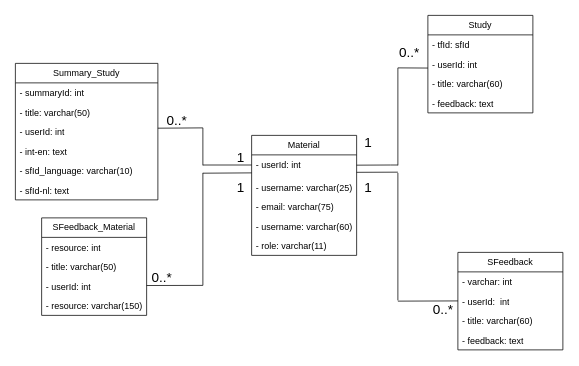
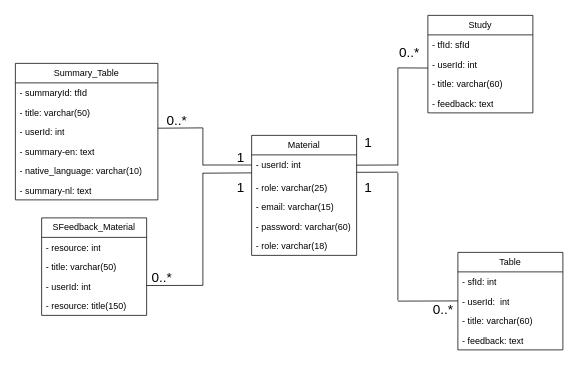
node "Summary_Study": label "Summary_Study" -> "Summary_Table"
node "- summaryId: int": label "- summaryId: int" -> "- summaryId: tfId"
node "- int-en: text": label "- int-en: text" -> "- summary-en: text"
node "- sfId_language: varchar(10)": label "- sfId_language: varchar(10)" -> "- native_language: varchar(10)"
node "- sfId-nl: text": label "- sfId-nl: text" -> "- summary-nl: text"
node "- username: varchar(25)": label "- username: varchar(25)" -> "- role: varchar(25)"
node "- email: varchar(75)": label "- email: varchar(75)" -> "- email: varchar(15)"
node "- username: varchar(60)": label "- username: varchar(60)" -> "- password: varchar(60)"
node "- role: varchar(11)": label "- role: varchar(11)" -> "- role: varchar(18)"
node "SFeedback": label "SFeedback" -> "Table"
node "- varchar: int": label "- varchar: int" -> "- sfId: int"
node "- resource: varchar(150)": label "- resource: varchar(150)" -> "- resource: title(150)"
